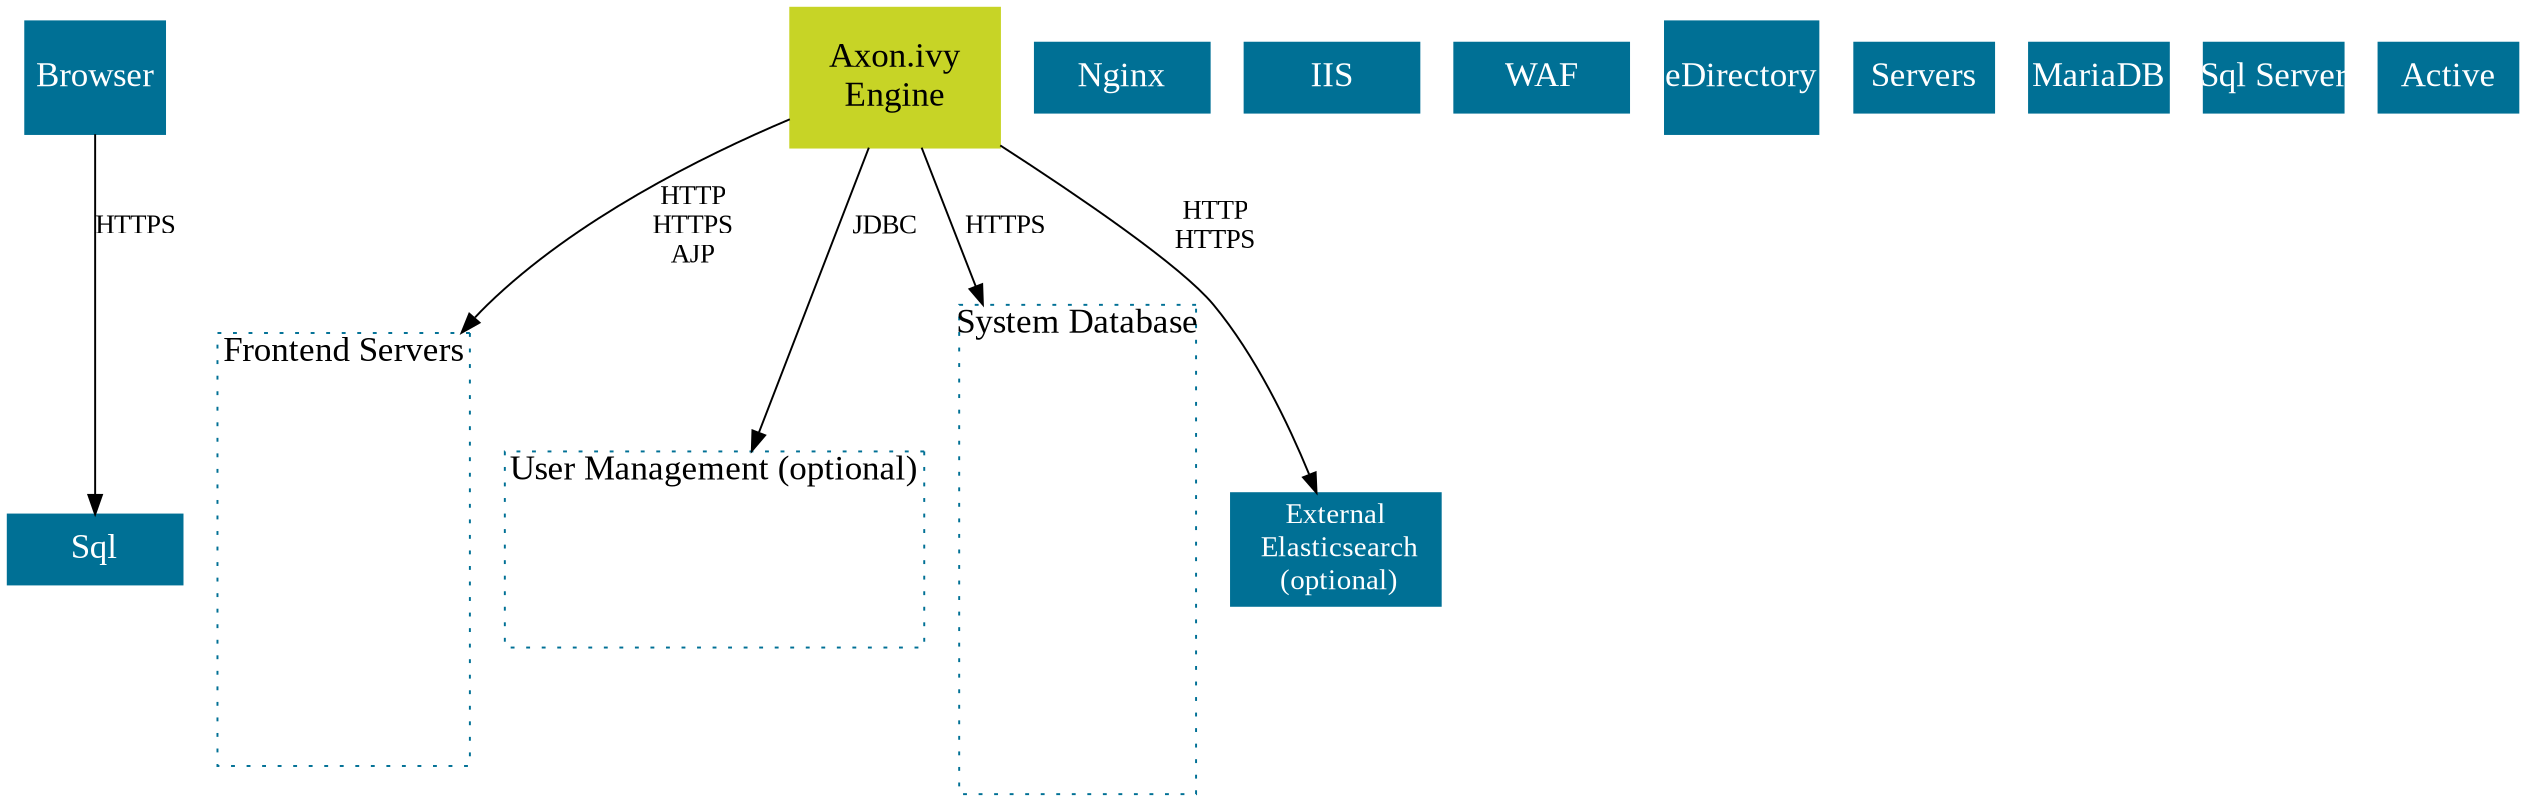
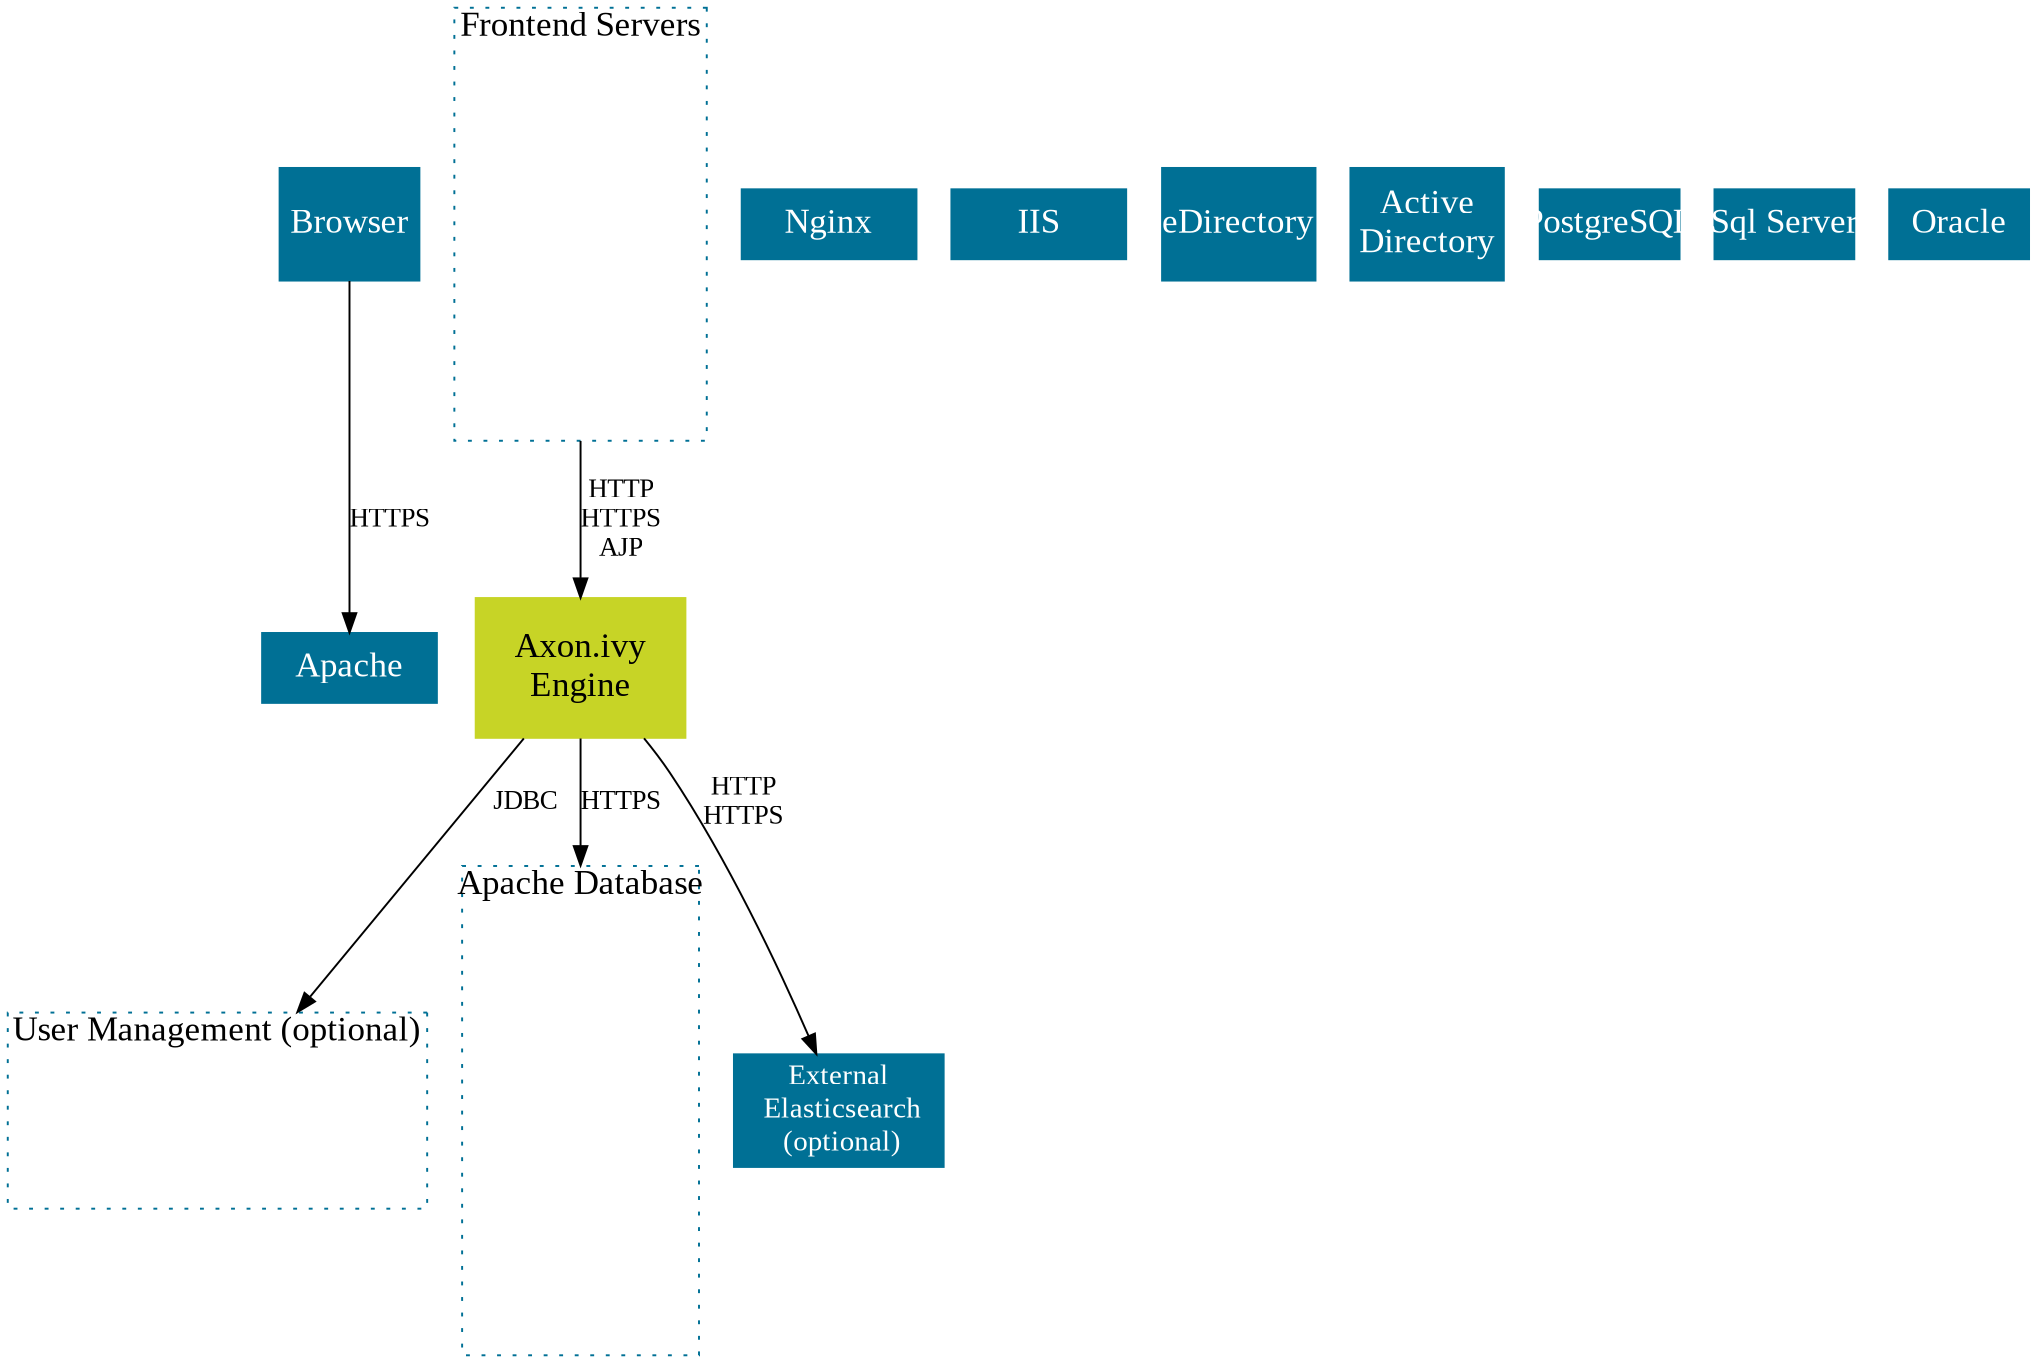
node "WAF": removed
node "Servers": label "Servers" -> "PostgreSQL"
node "MariaDB": removed
node "Active": label "Active" -> "Oracle"
edge "Axon.ivy Engine" -> "Frontend Servers": reversed
node "Active Directory": added
node "Sql": label "Sql" -> "Apache"
node "System Database": label "System Database" -> "Apache Database"
